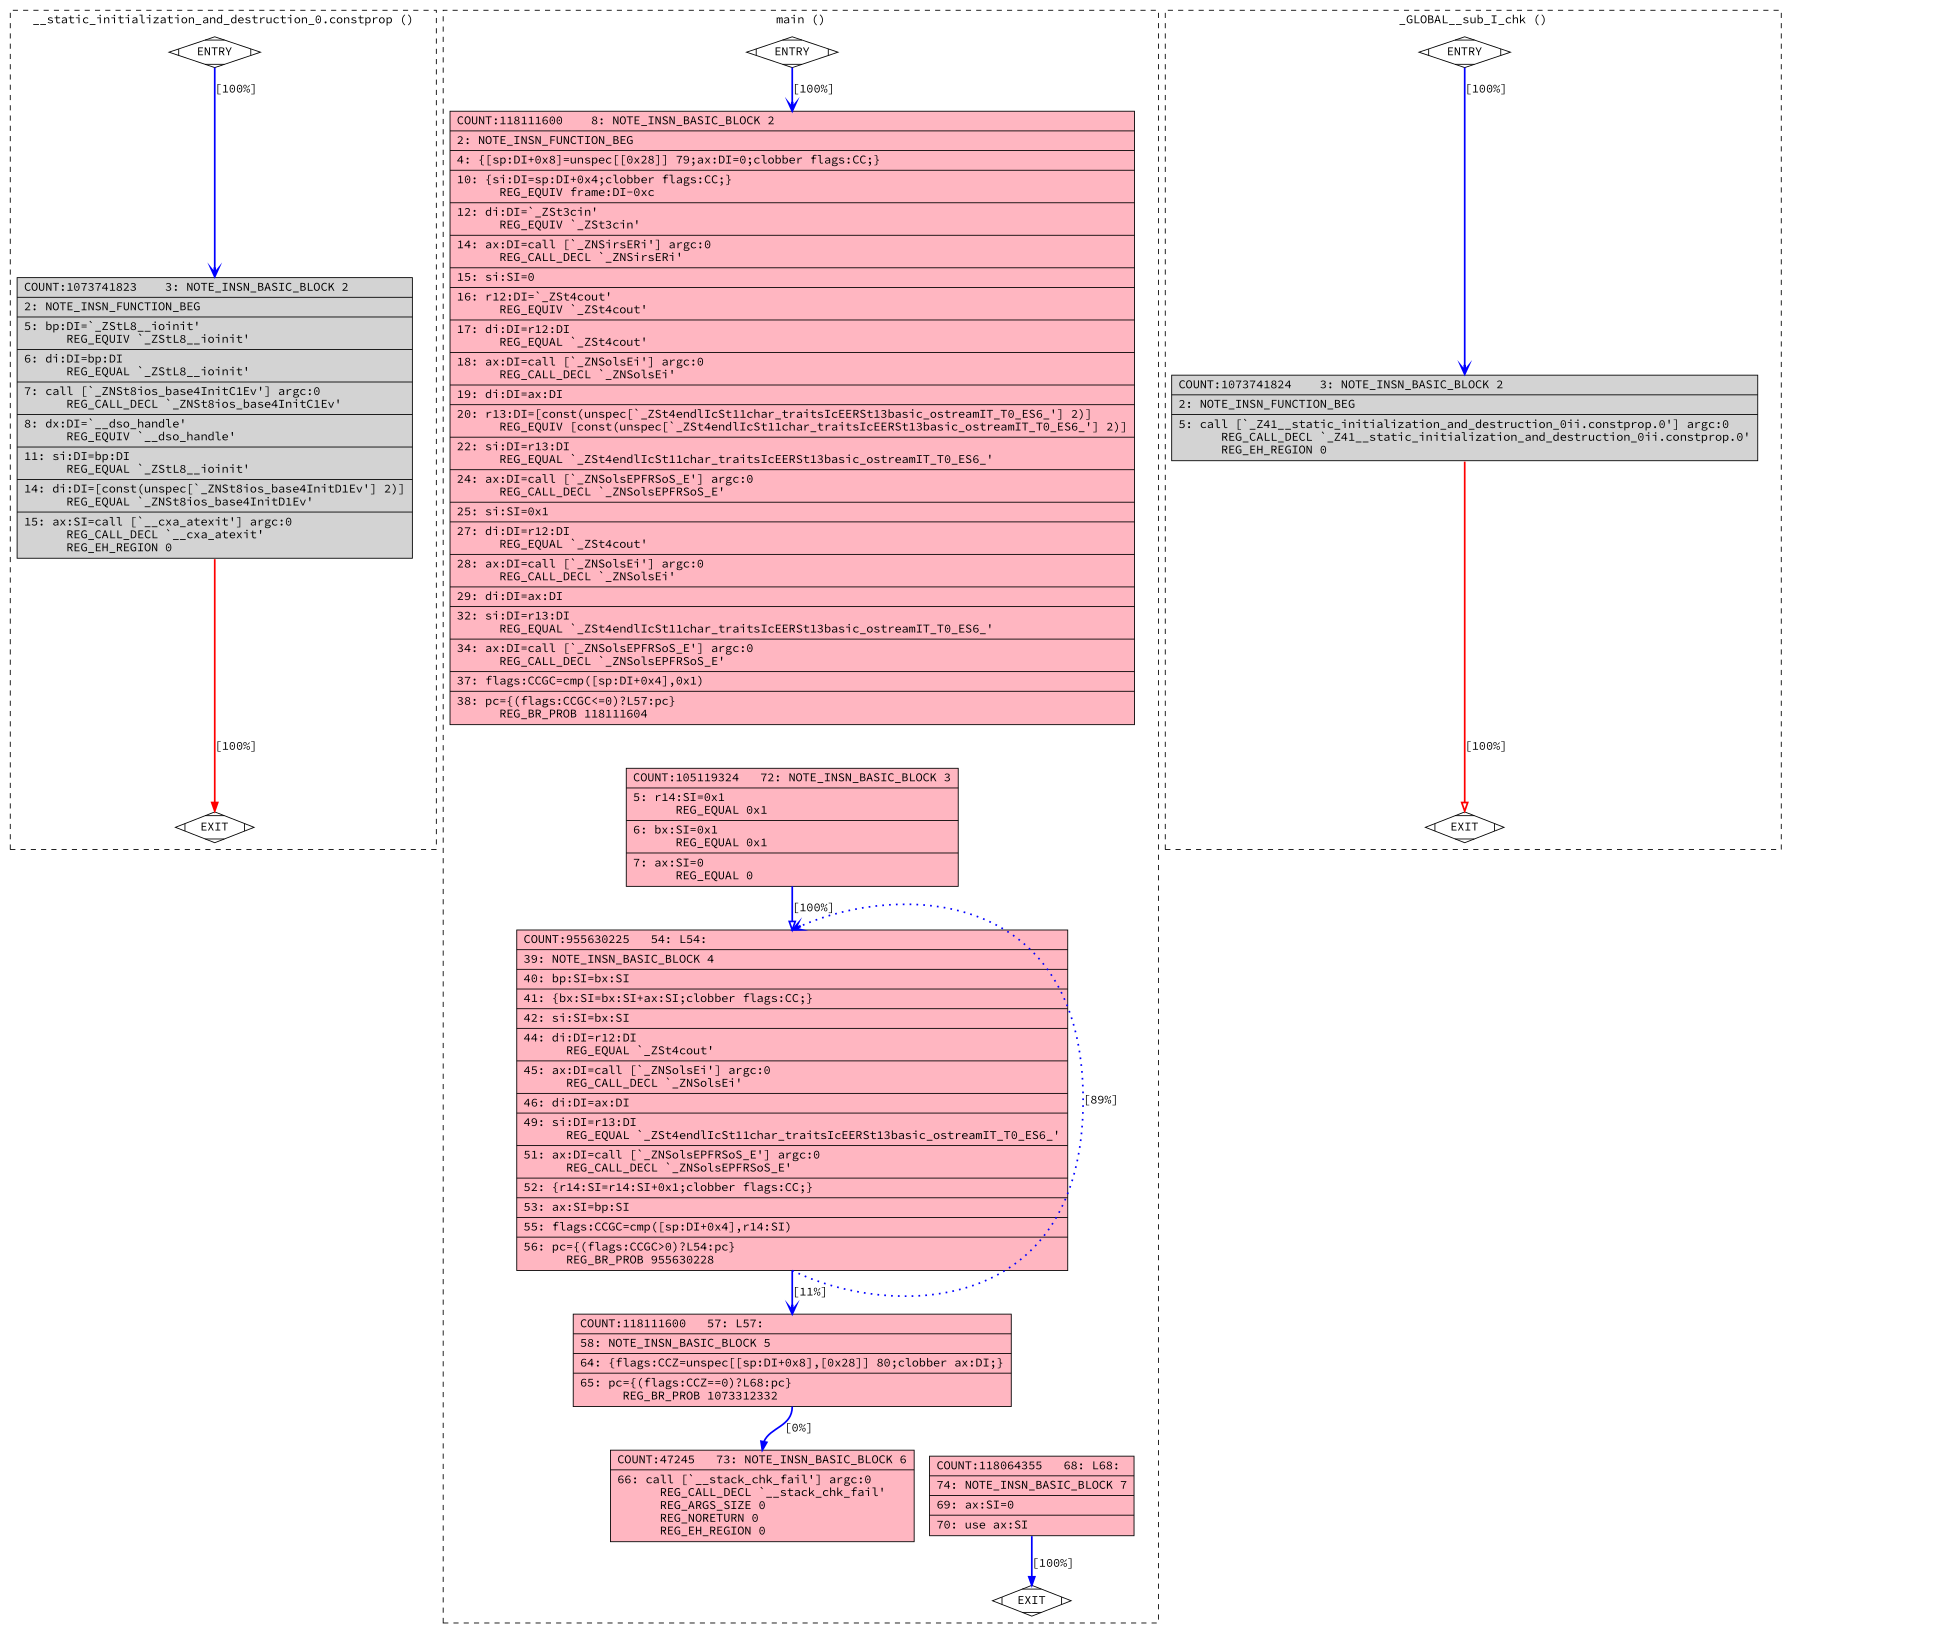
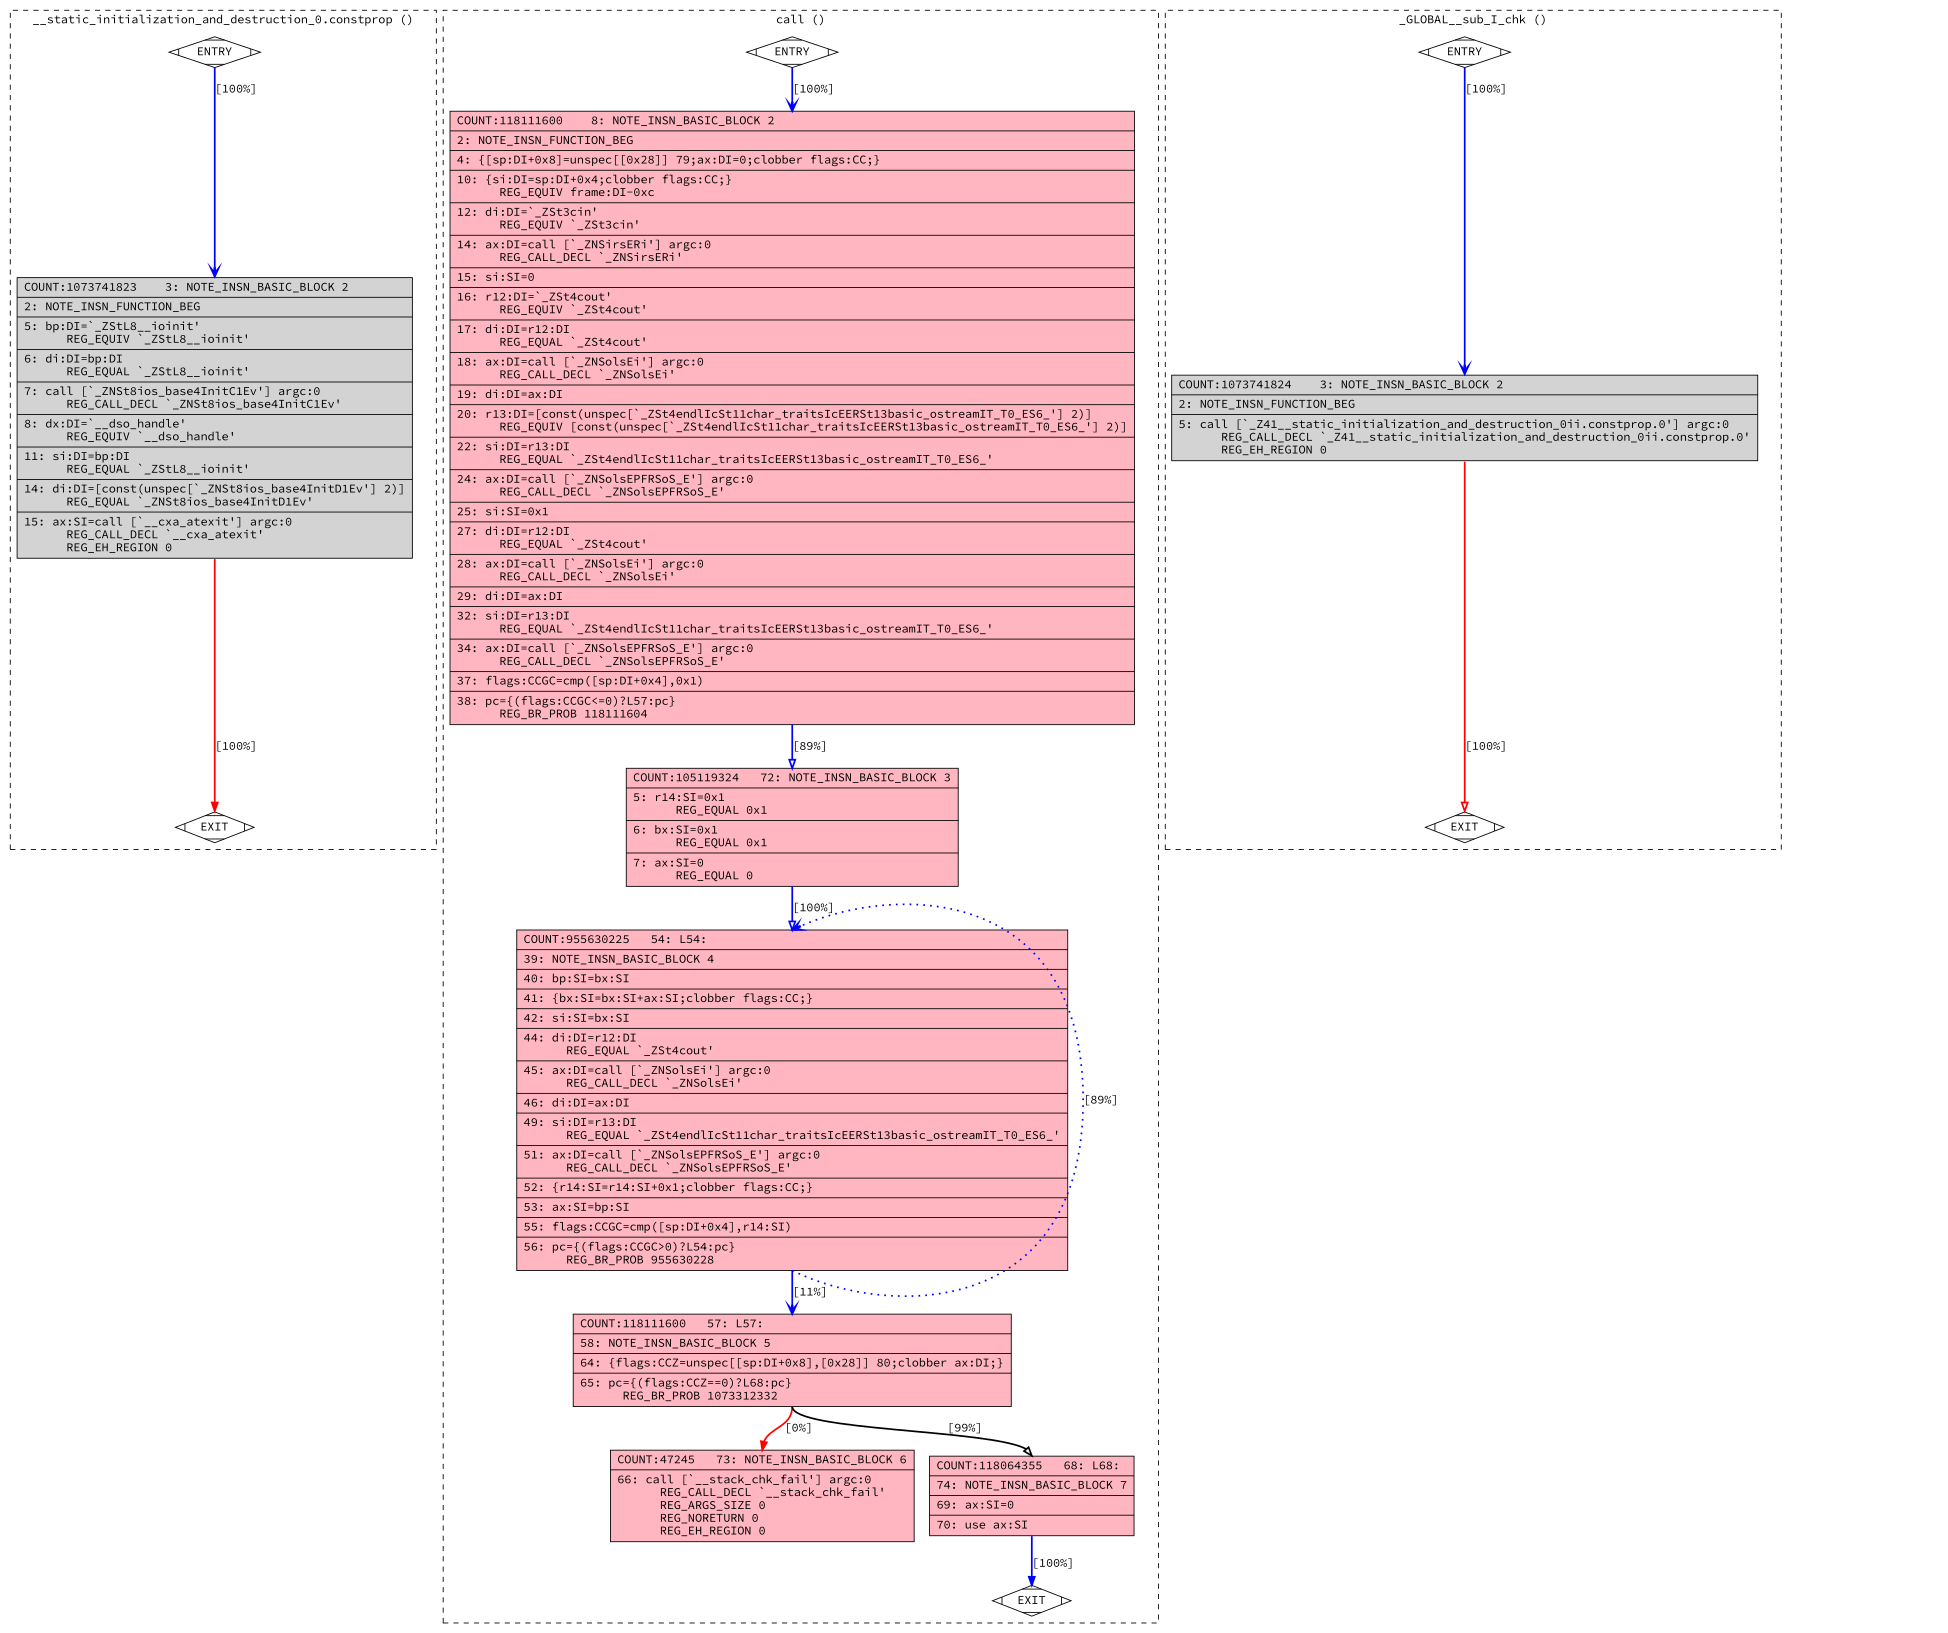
cluster "main ()": label "main ()" -> "call ()"
edge "COUNT:118111600    8: NOTE_INSN_BASIC_BLOCK 2" -> "COUNT:105119324   72: NOTE_INSN_BASIC_BLOCK 3": added, label "[89%]"
edge "COUNT:118111600   57: L57:" -> "COUNT:47245   73: NOTE_INSN_BASIC_BLOCK 6": color blue -> red
edge "COUNT:118111600   57: L57:" -> "COUNT:118064355   68: L68:": added, label "[99%]"
